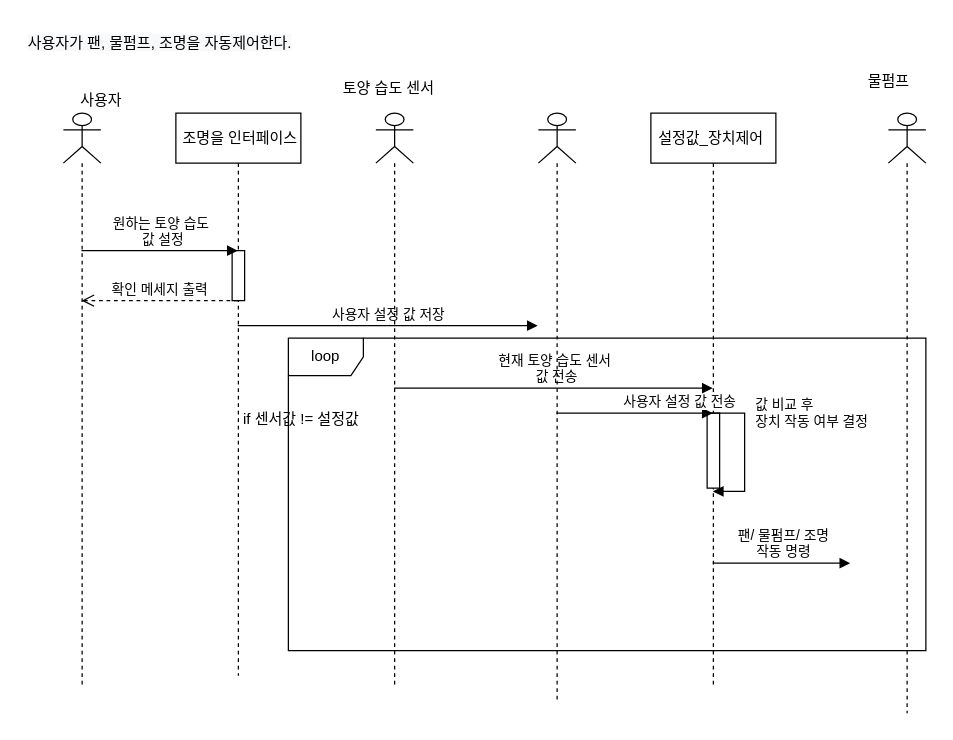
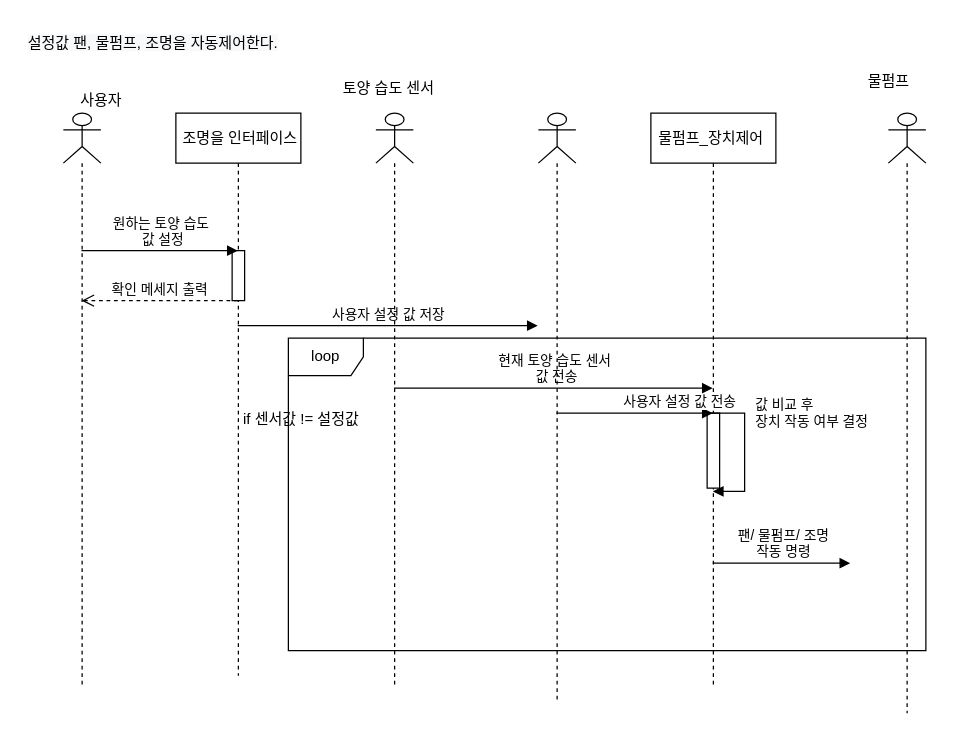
node "사용자가 팬, 물펌프, 조명을 자동제어한다.": label "사용자가 팬, 물펌프, 조명을 자동제어한다." -> "설정값 팬, 물펌프, 조명을 자동제어한다."
node "설정값_장치제어": label "설정값_장치제어" -> "물펌프_장치제어"
